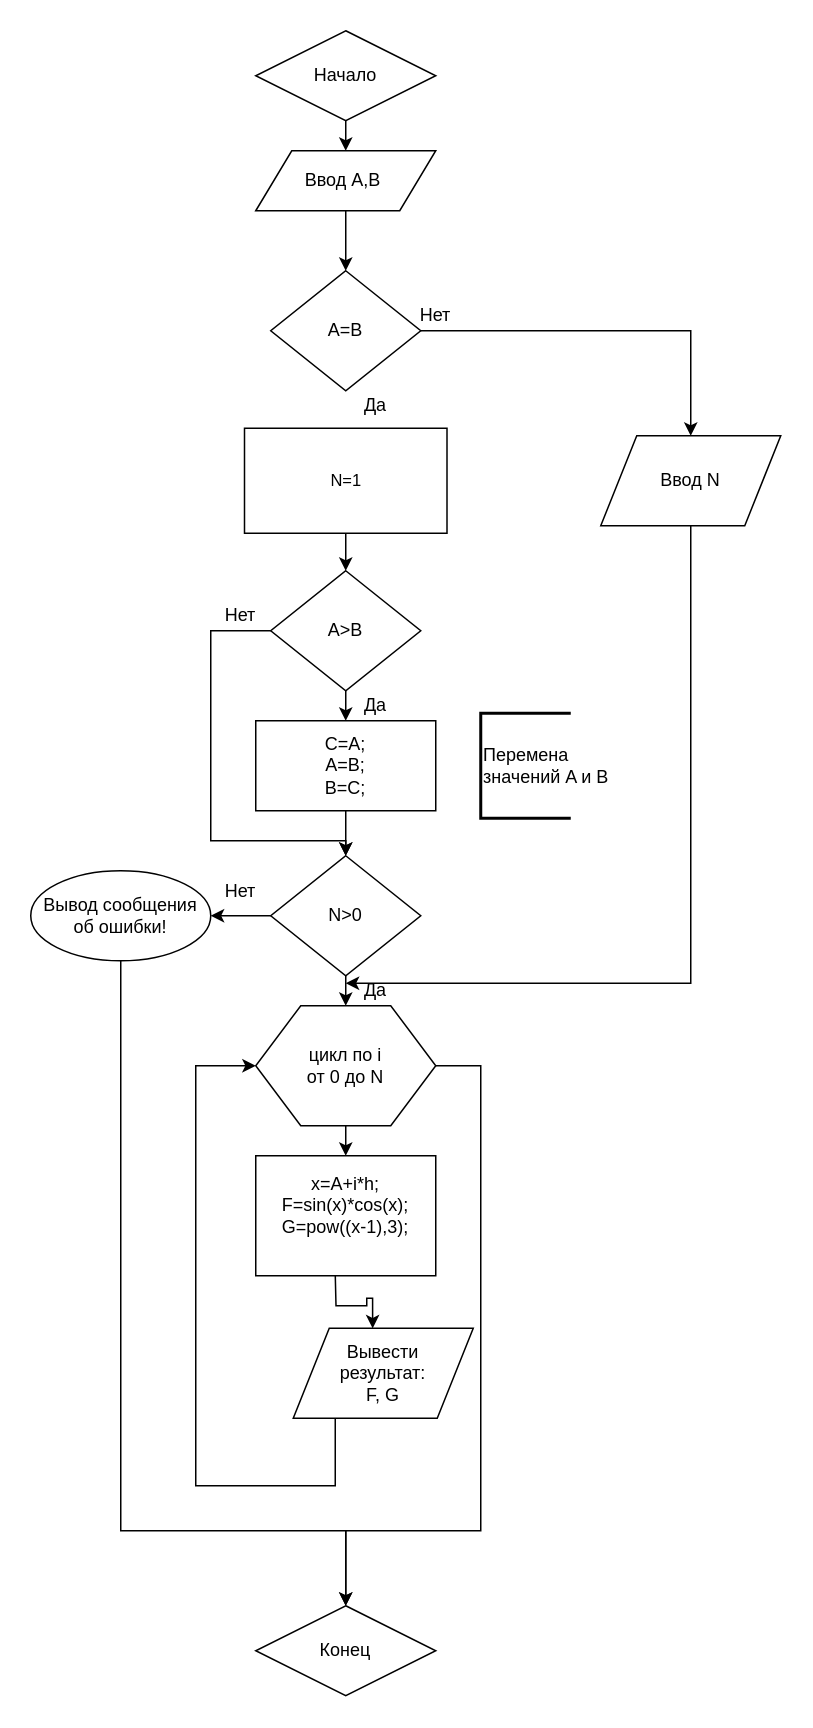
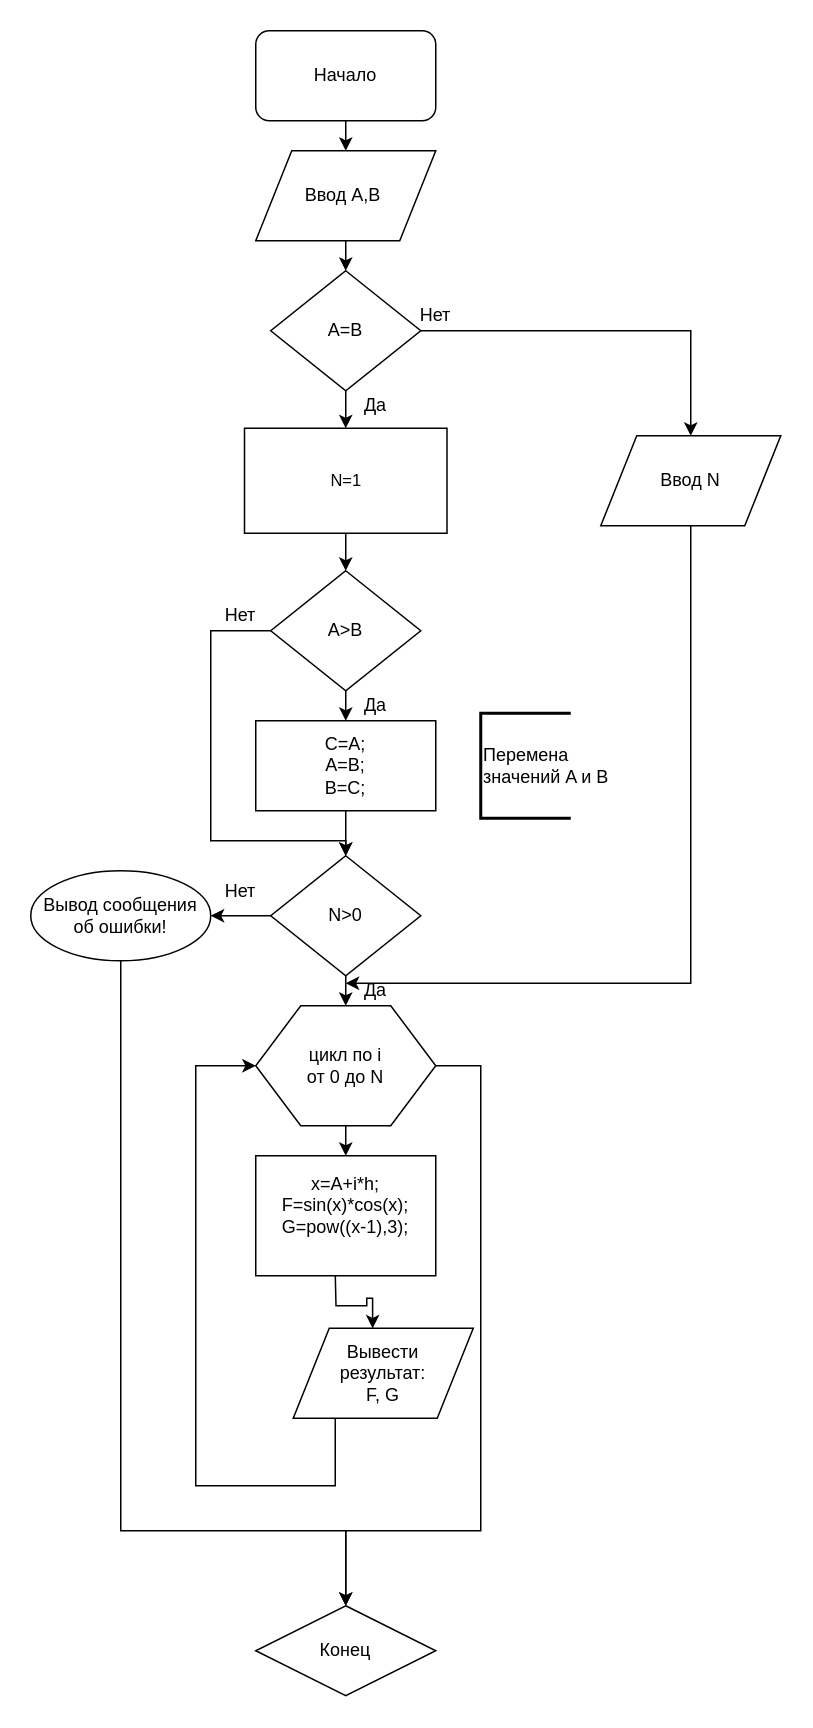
node "Начало": shape diamond -> rounded rectangle
node "Ввод A,B": size 180x60 -> 180x90
edge "A=B" -> "N=1": added
